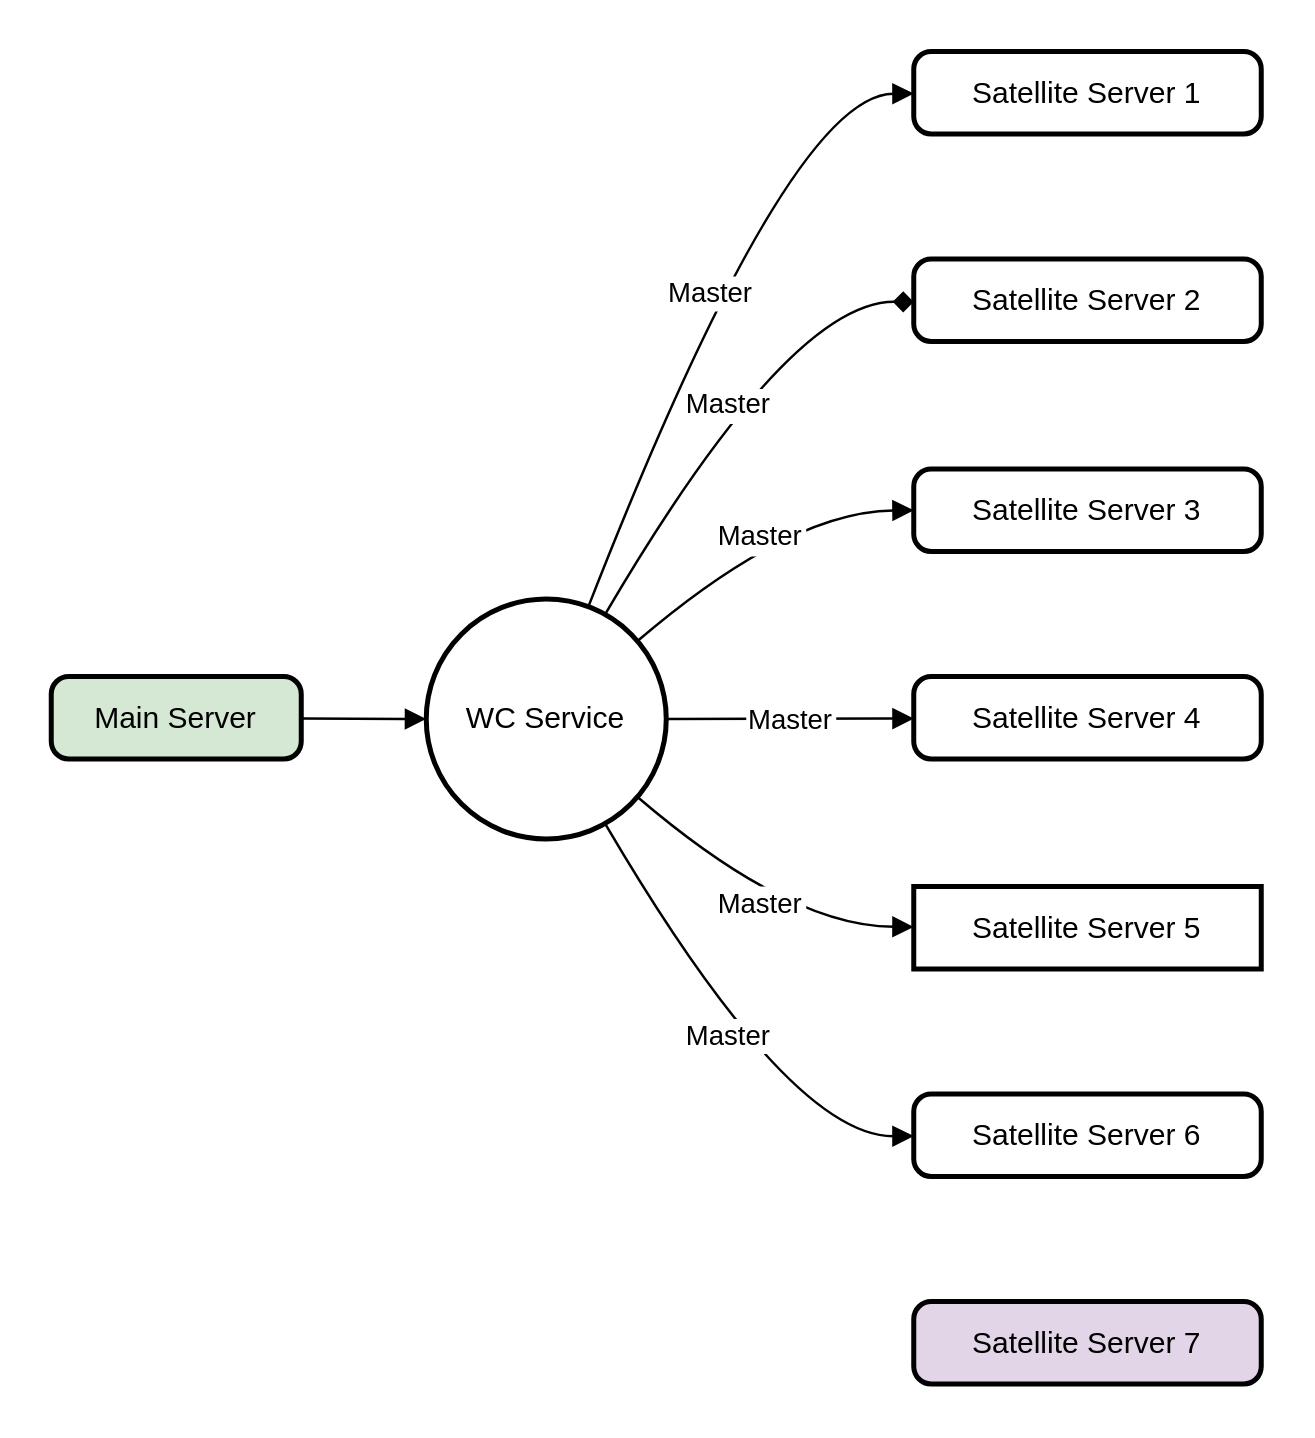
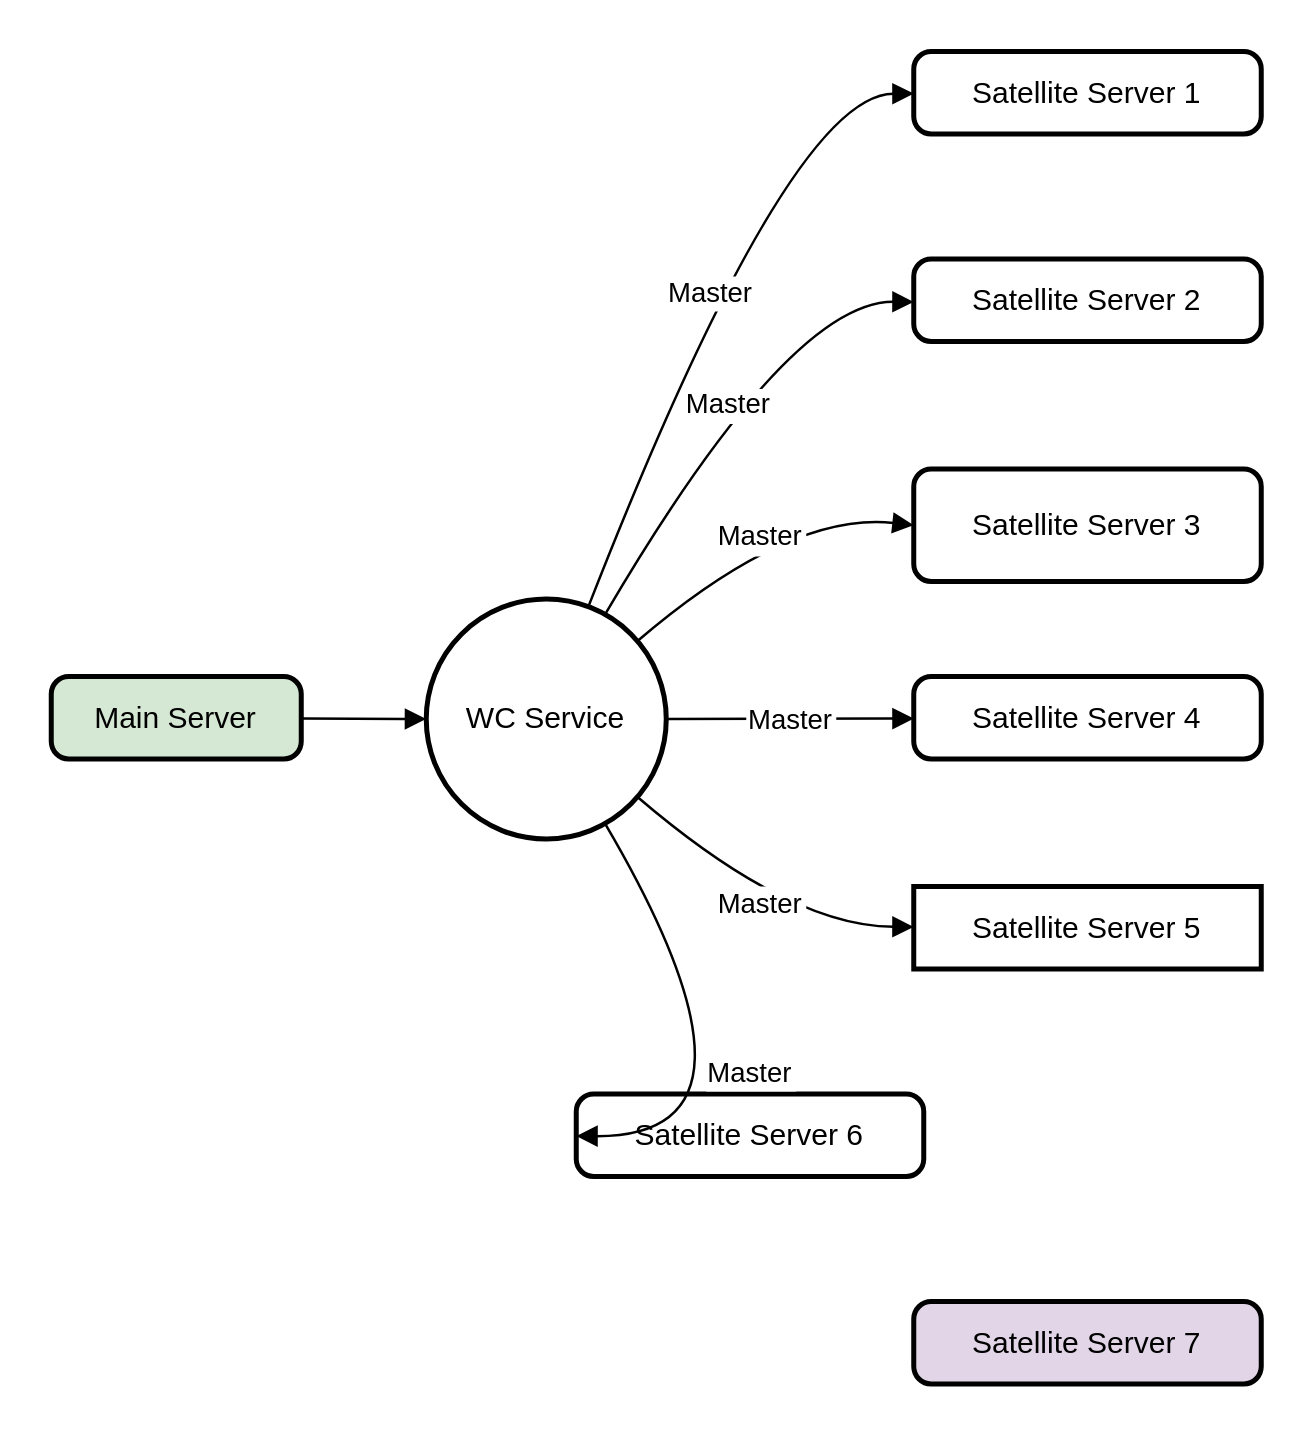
edge "WC Service" -> "Satellite Server 2": arrowhead diamond -> block
node "Satellite Server 3": size 348x83 -> 348x113
node "Satellite Server 6": moved (1088, 1135) -> (750, 1135)
